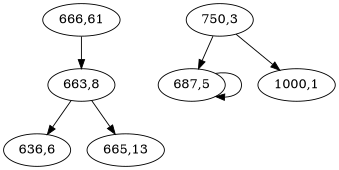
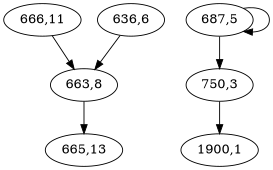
node "666,61": label "666,61" -> "666,11"
edge "750,3" -> "687,5": reversed
node "1000,1": label "1000,1" -> "1900,1"
edge "663,8" -> "636,6": reversed
